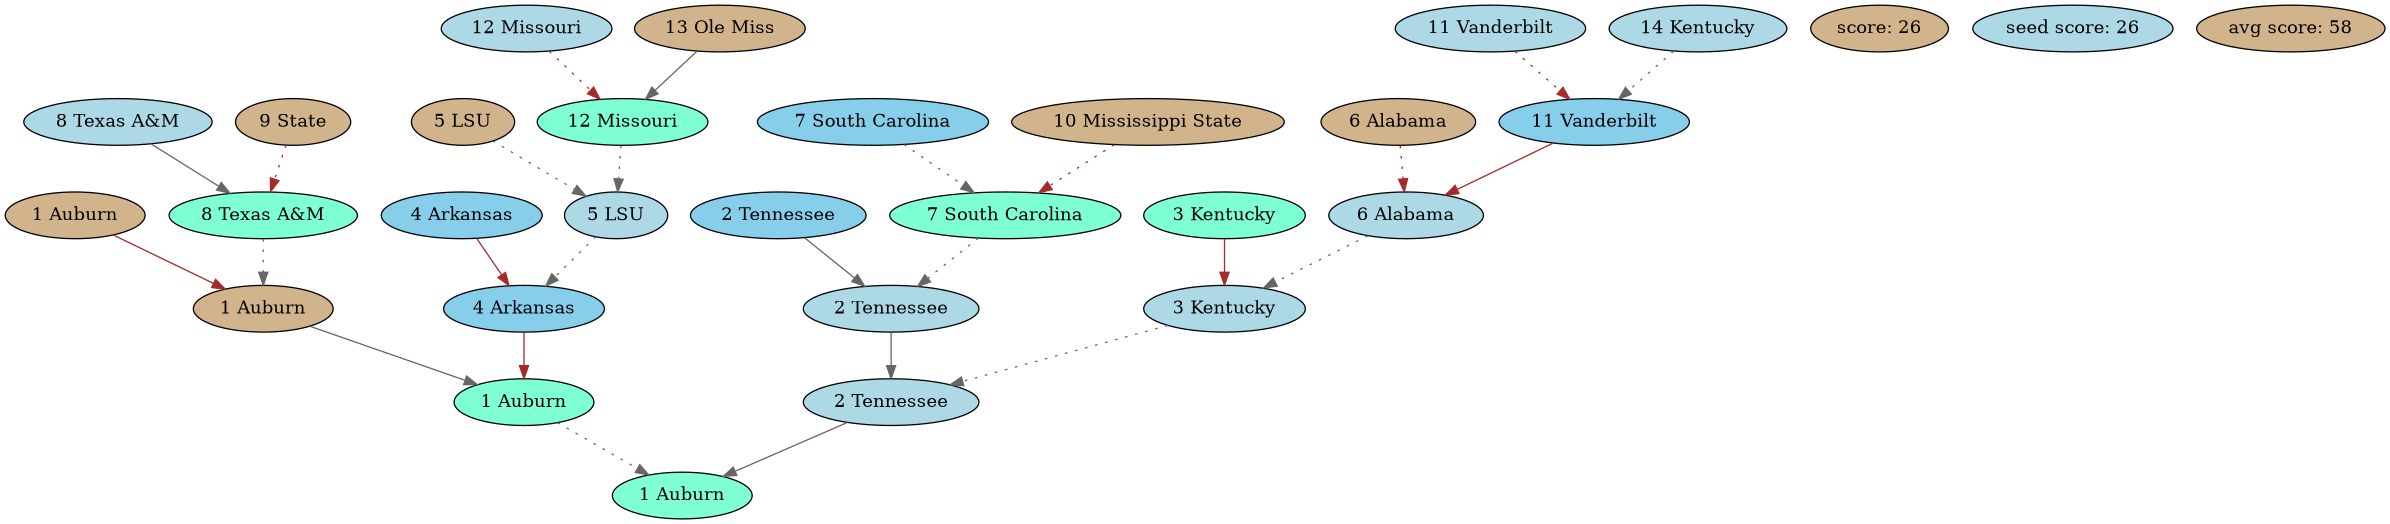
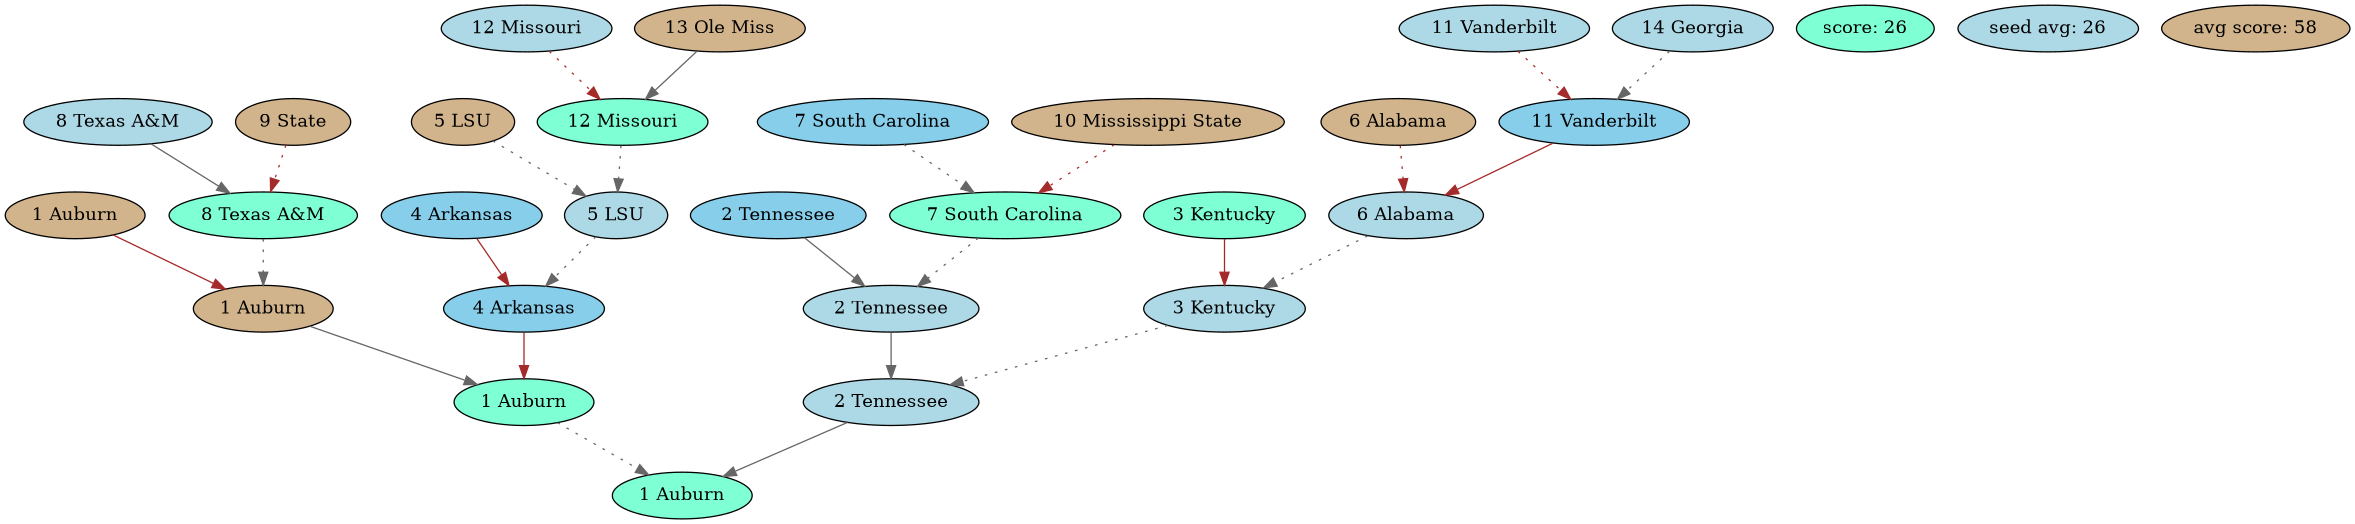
node "14 Kentucky": label "14 Kentucky" -> "14 Georgia"
node "score: 26": fillcolor tan -> aquamarine
node "seed score: 26": label "seed score: 26" -> "seed avg: 26"
